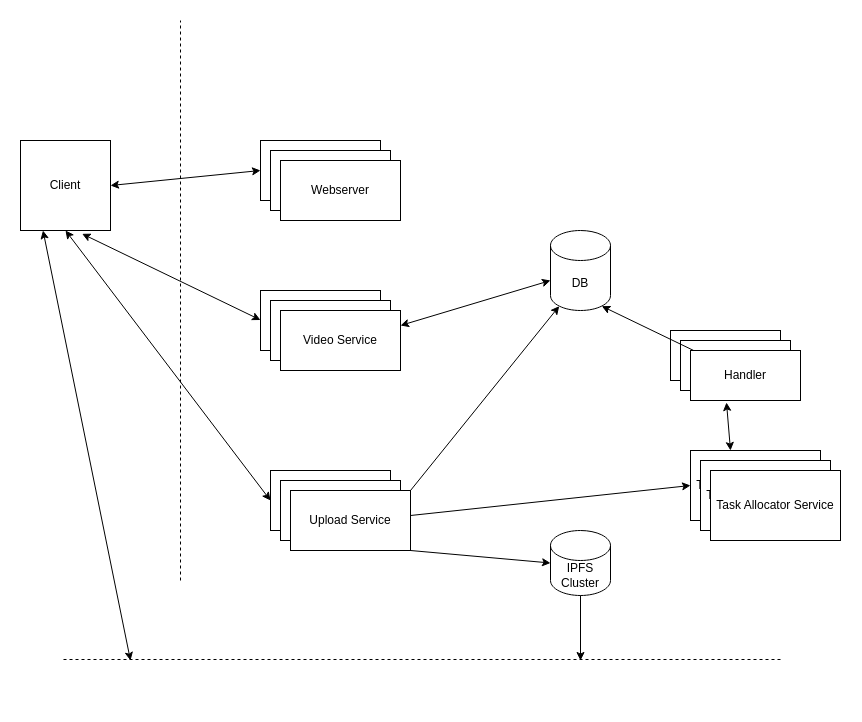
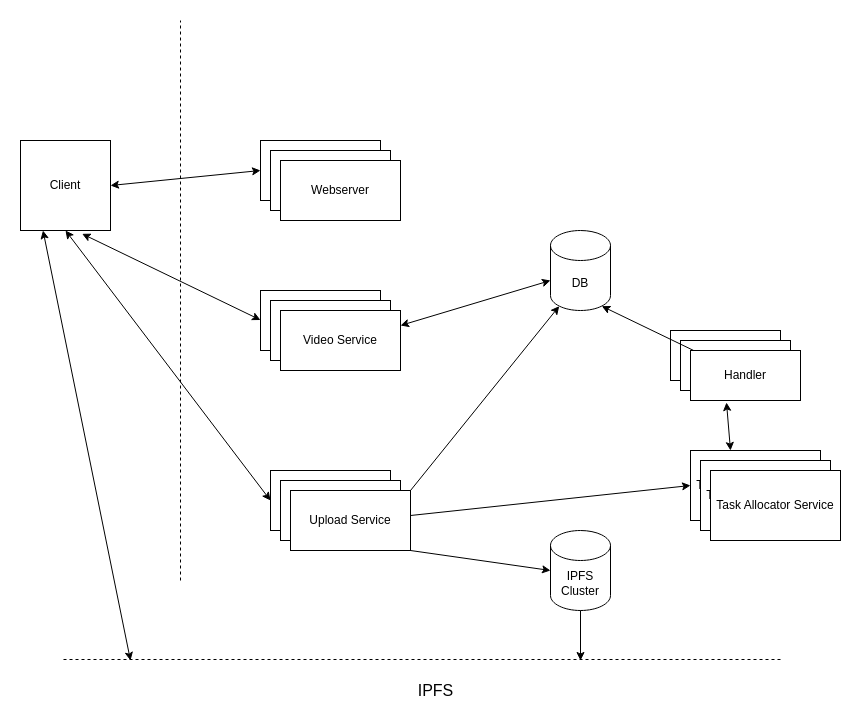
node "IPFS Cluster": size 60x65 -> 60x80
node "IPFS": added
